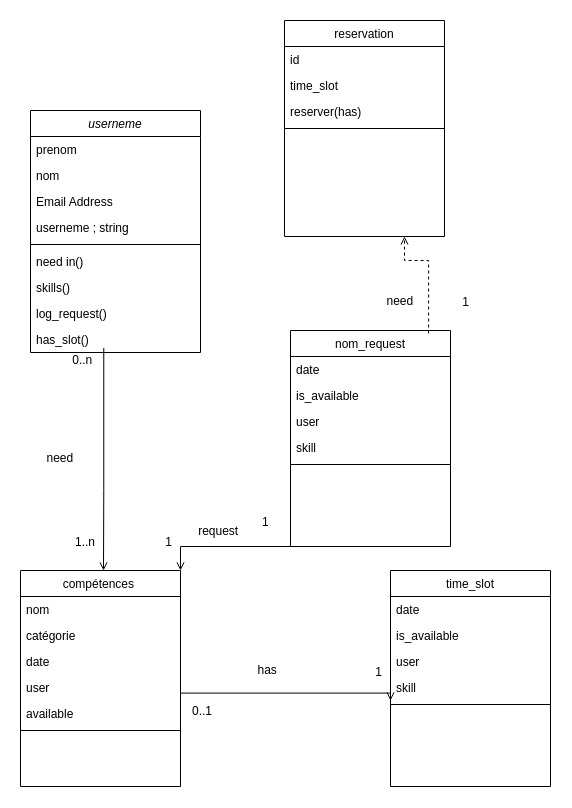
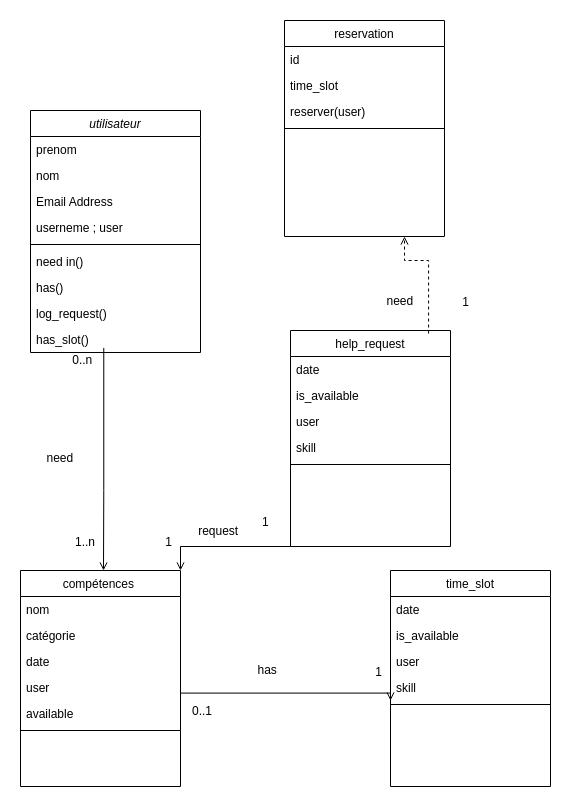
node "reserver(has)": label "reserver(has)" -> "reserver(user)"
node "userneme": label "userneme" -> "utilisateur"
node "userneme ; string": label "userneme ; string" -> "userneme ; user"
node "skills()": label "skills()" -> "has()"
node "nom_request": label "nom_request" -> "help_request"
